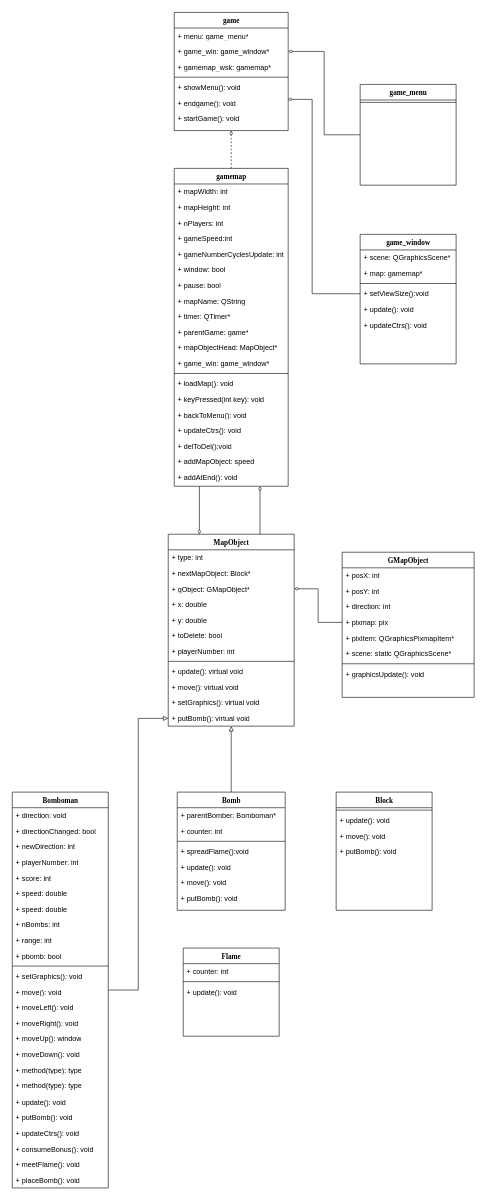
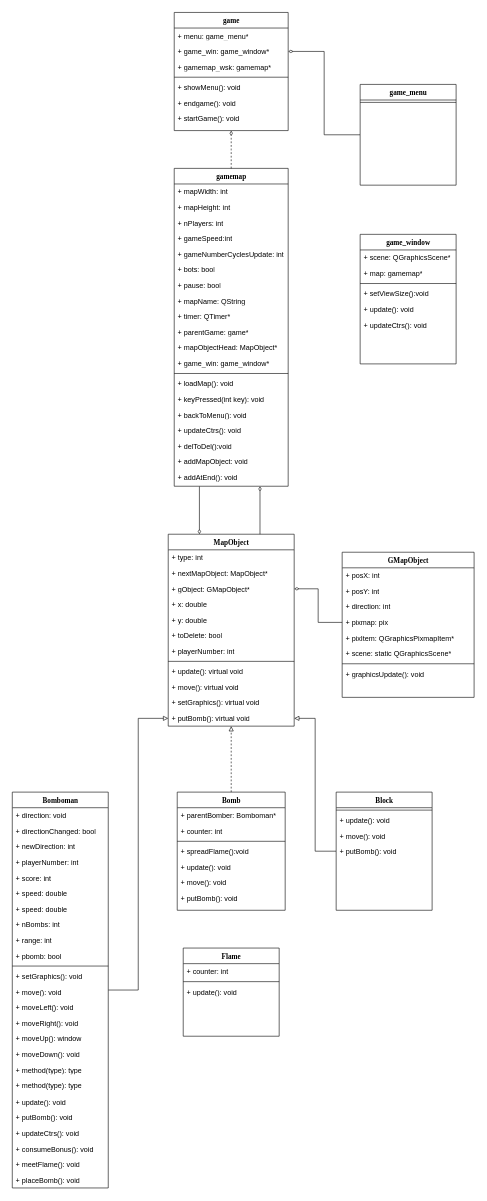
edge "+ setViewSize():void" -> "+ endgame(): void": removed
node "+ window: bool": label "+ window: bool" -> "+ bots: bool"
node "+ addMapObject: speed": label "+ addMapObject: speed" -> "+ addMapObject: void"
node "+ nextMapObject: Block*": label "+ nextMapObject: Block*" -> "+ nextMapObject: MapObject*"
edge "Bomb" -> "+ putBomb(): virtual void": style solid -> dashed
edge "Block" -> "+ putBomb(): virtual void": added
